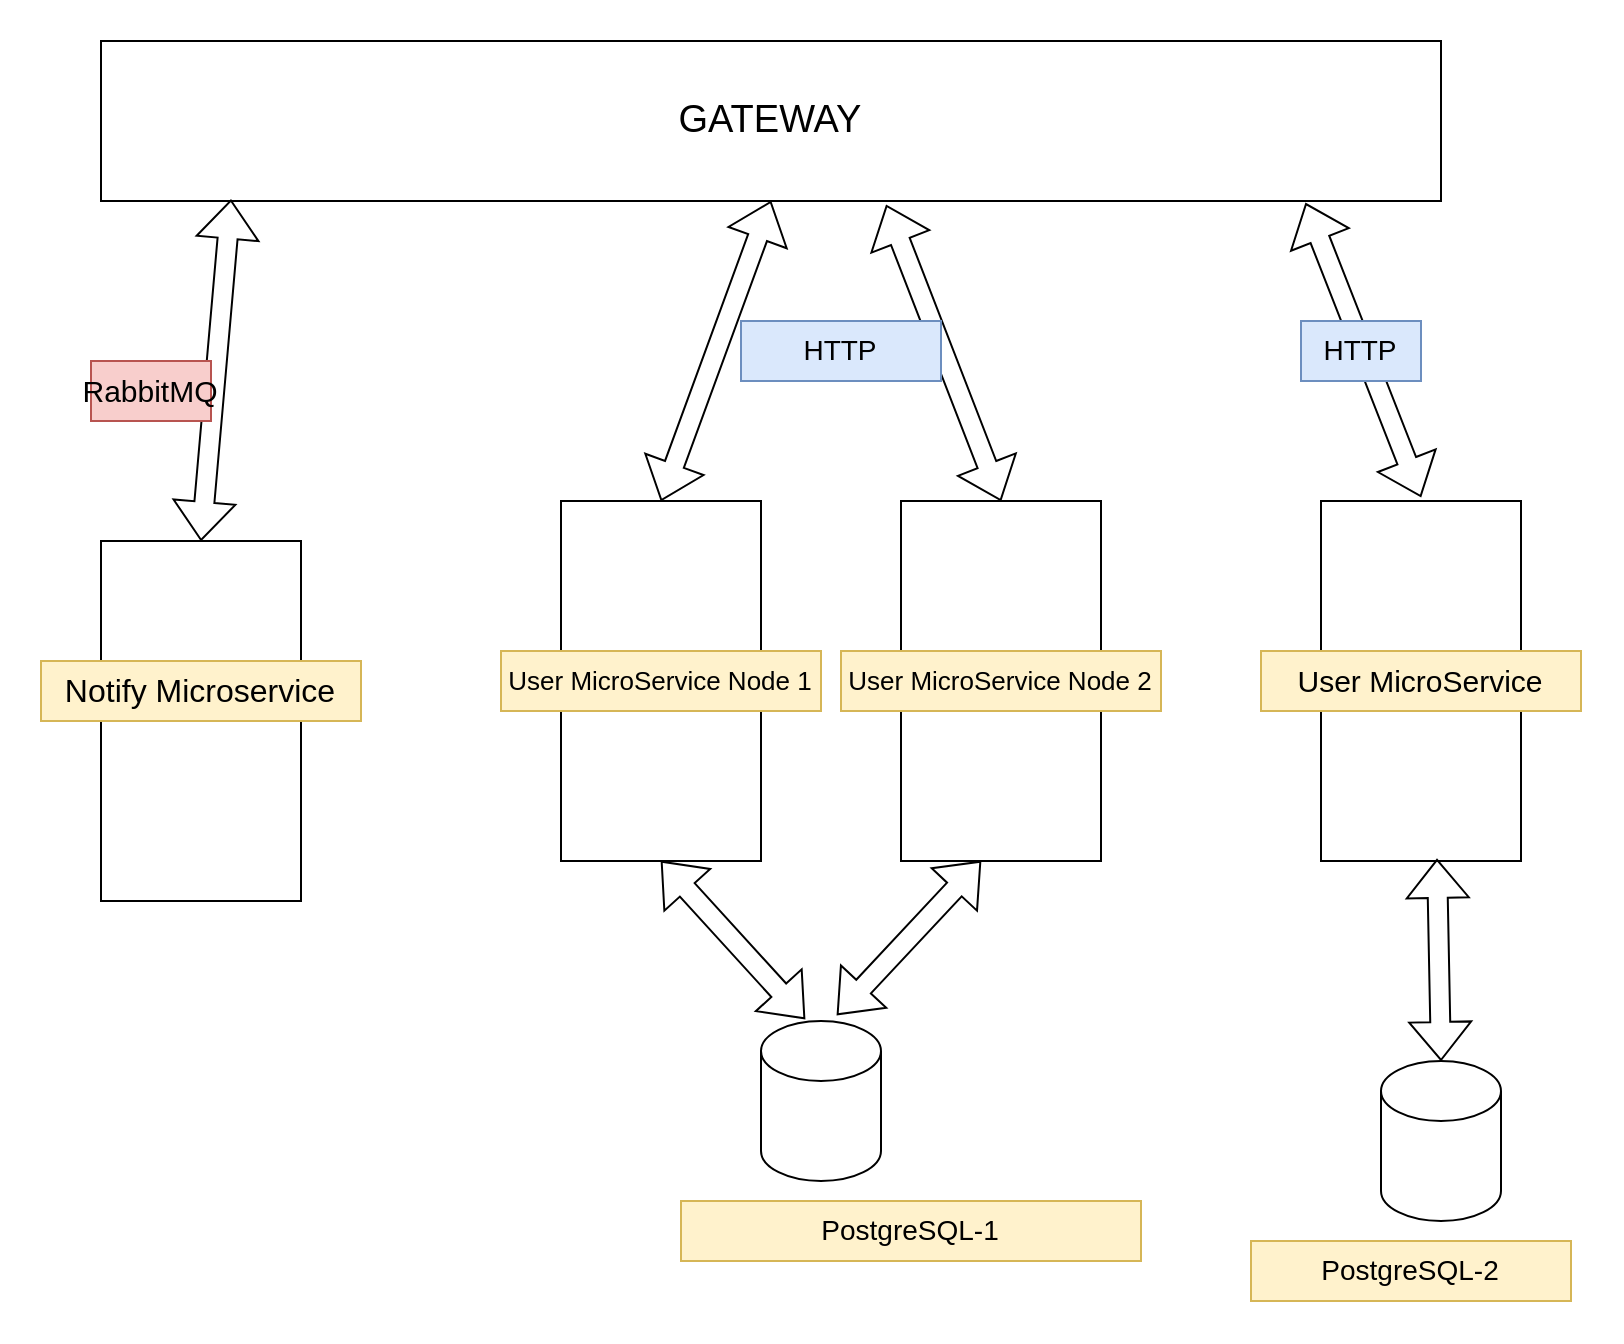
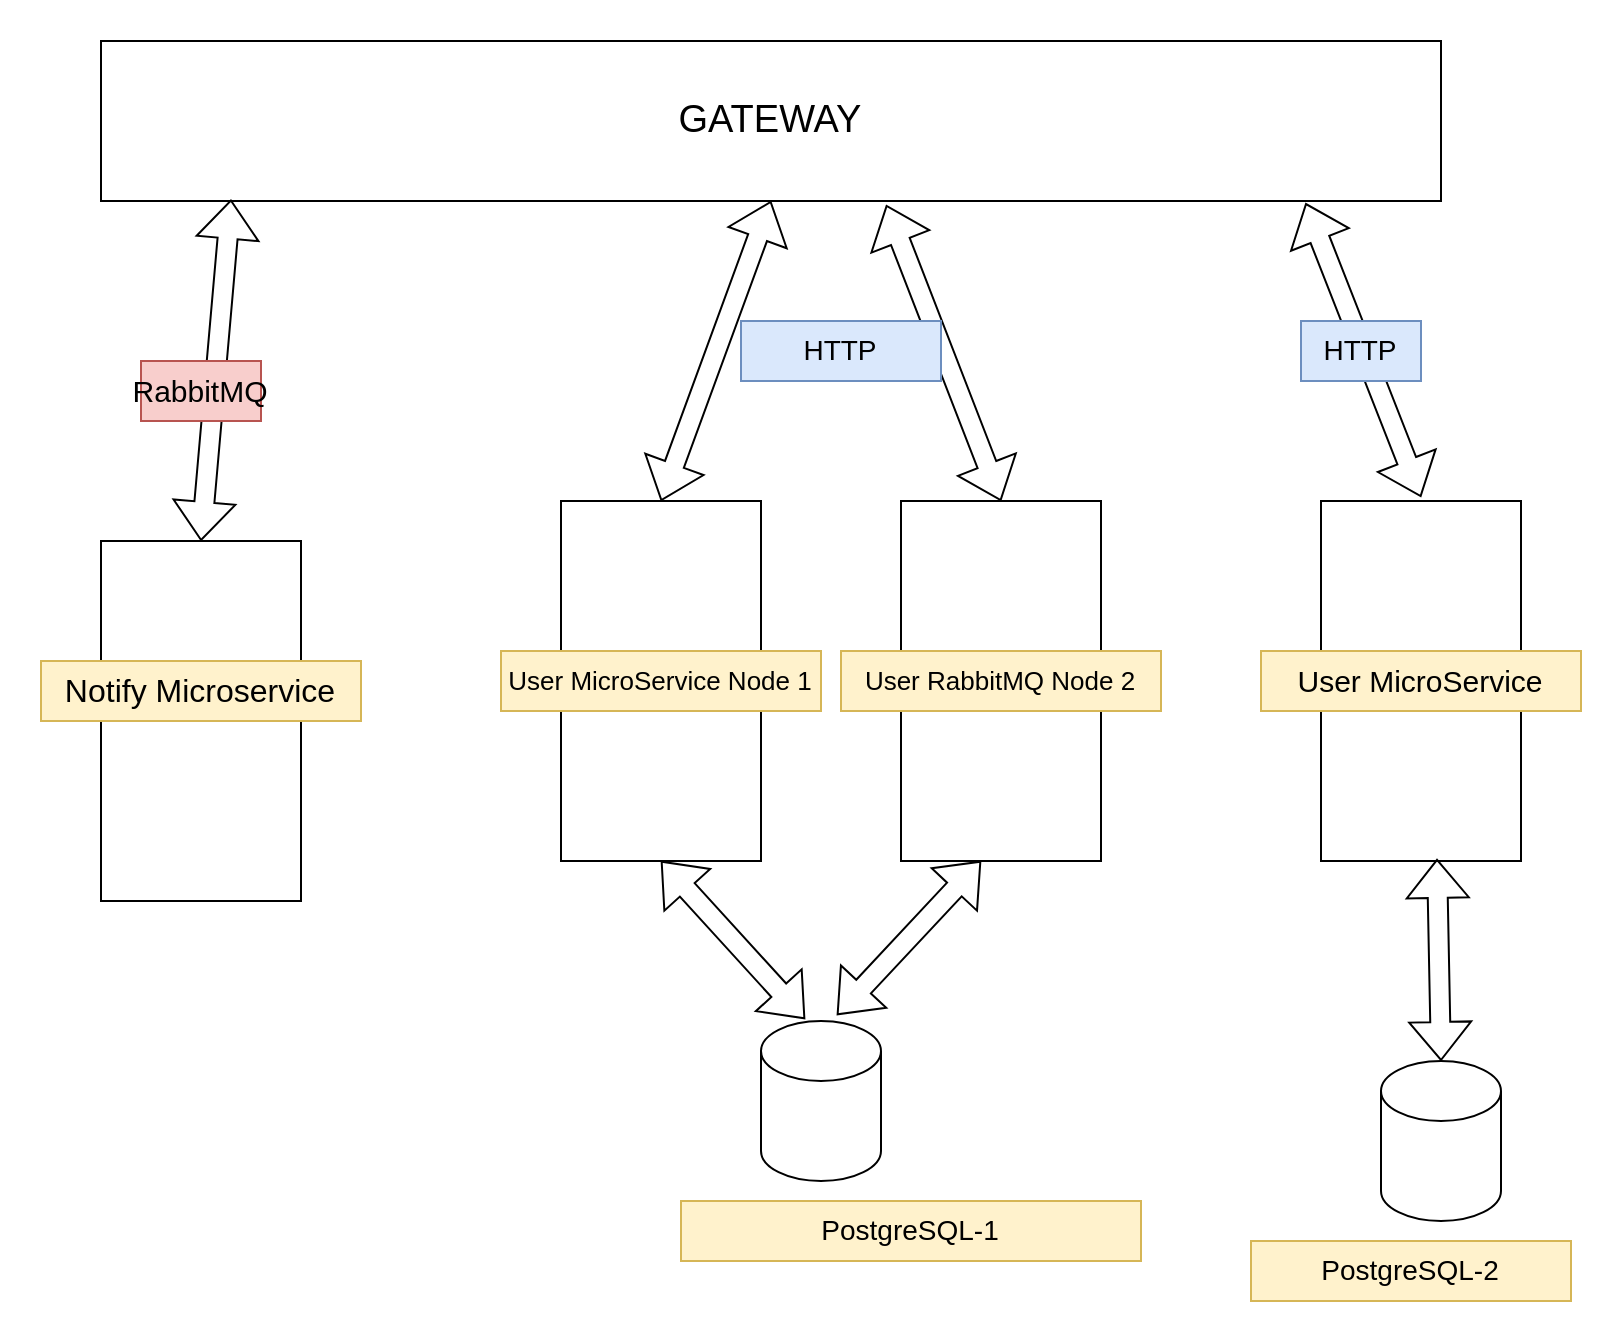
node "RabbitMQ": moved (151, 391) -> (201, 391)
node "User MicroService Node 2": label "User MicroService Node 2" -> "User RabbitMQ Node 2"
